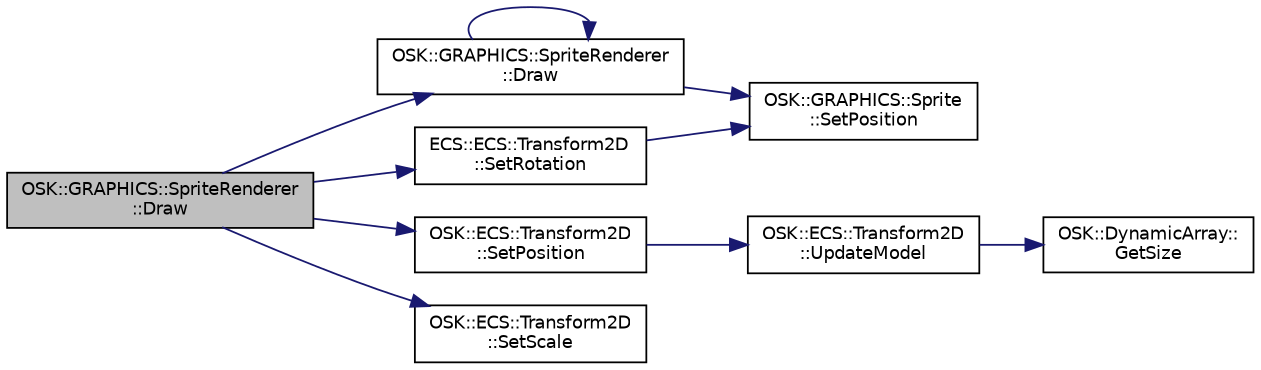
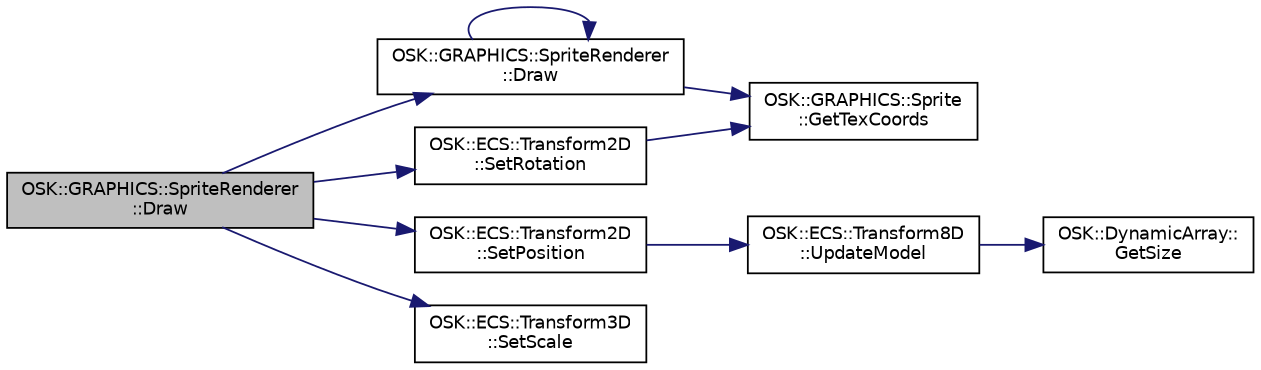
node "OSK::GRAPHICS::Sprite ::SetPosition": label "OSK::GRAPHICS::Sprite ::SetPosition" -> "OSK::GRAPHICS::Sprite ::GetTexCoords"
node "ECS::ECS::Transform2D ::SetRotation": label "ECS::ECS::Transform2D ::SetRotation" -> "OSK::ECS::Transform2D ::SetRotation"
node "OSK::ECS::Transform2D ::UpdateModel": label "OSK::ECS::Transform2D ::UpdateModel" -> "OSK::ECS::Transform8D ::UpdateModel"
node "OSK::ECS::Transform2D ::SetScale": label "OSK::ECS::Transform2D ::SetScale" -> "OSK::ECS::Transform3D ::SetScale"
